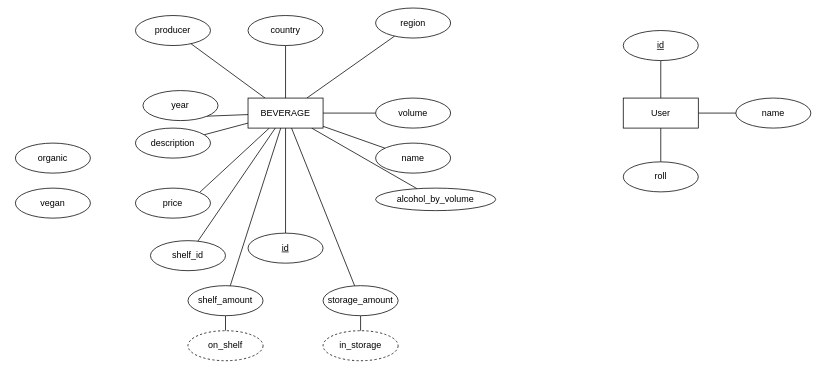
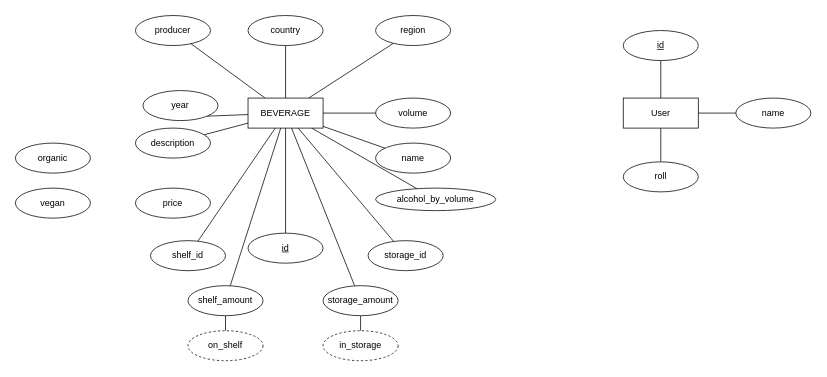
node "region": moved (413, 23) -> (413, 30)
edge "BEVERAGE" -- "price": removed
edge "BEVERAGE" -- "storage_id": added
node "storage_id": added
